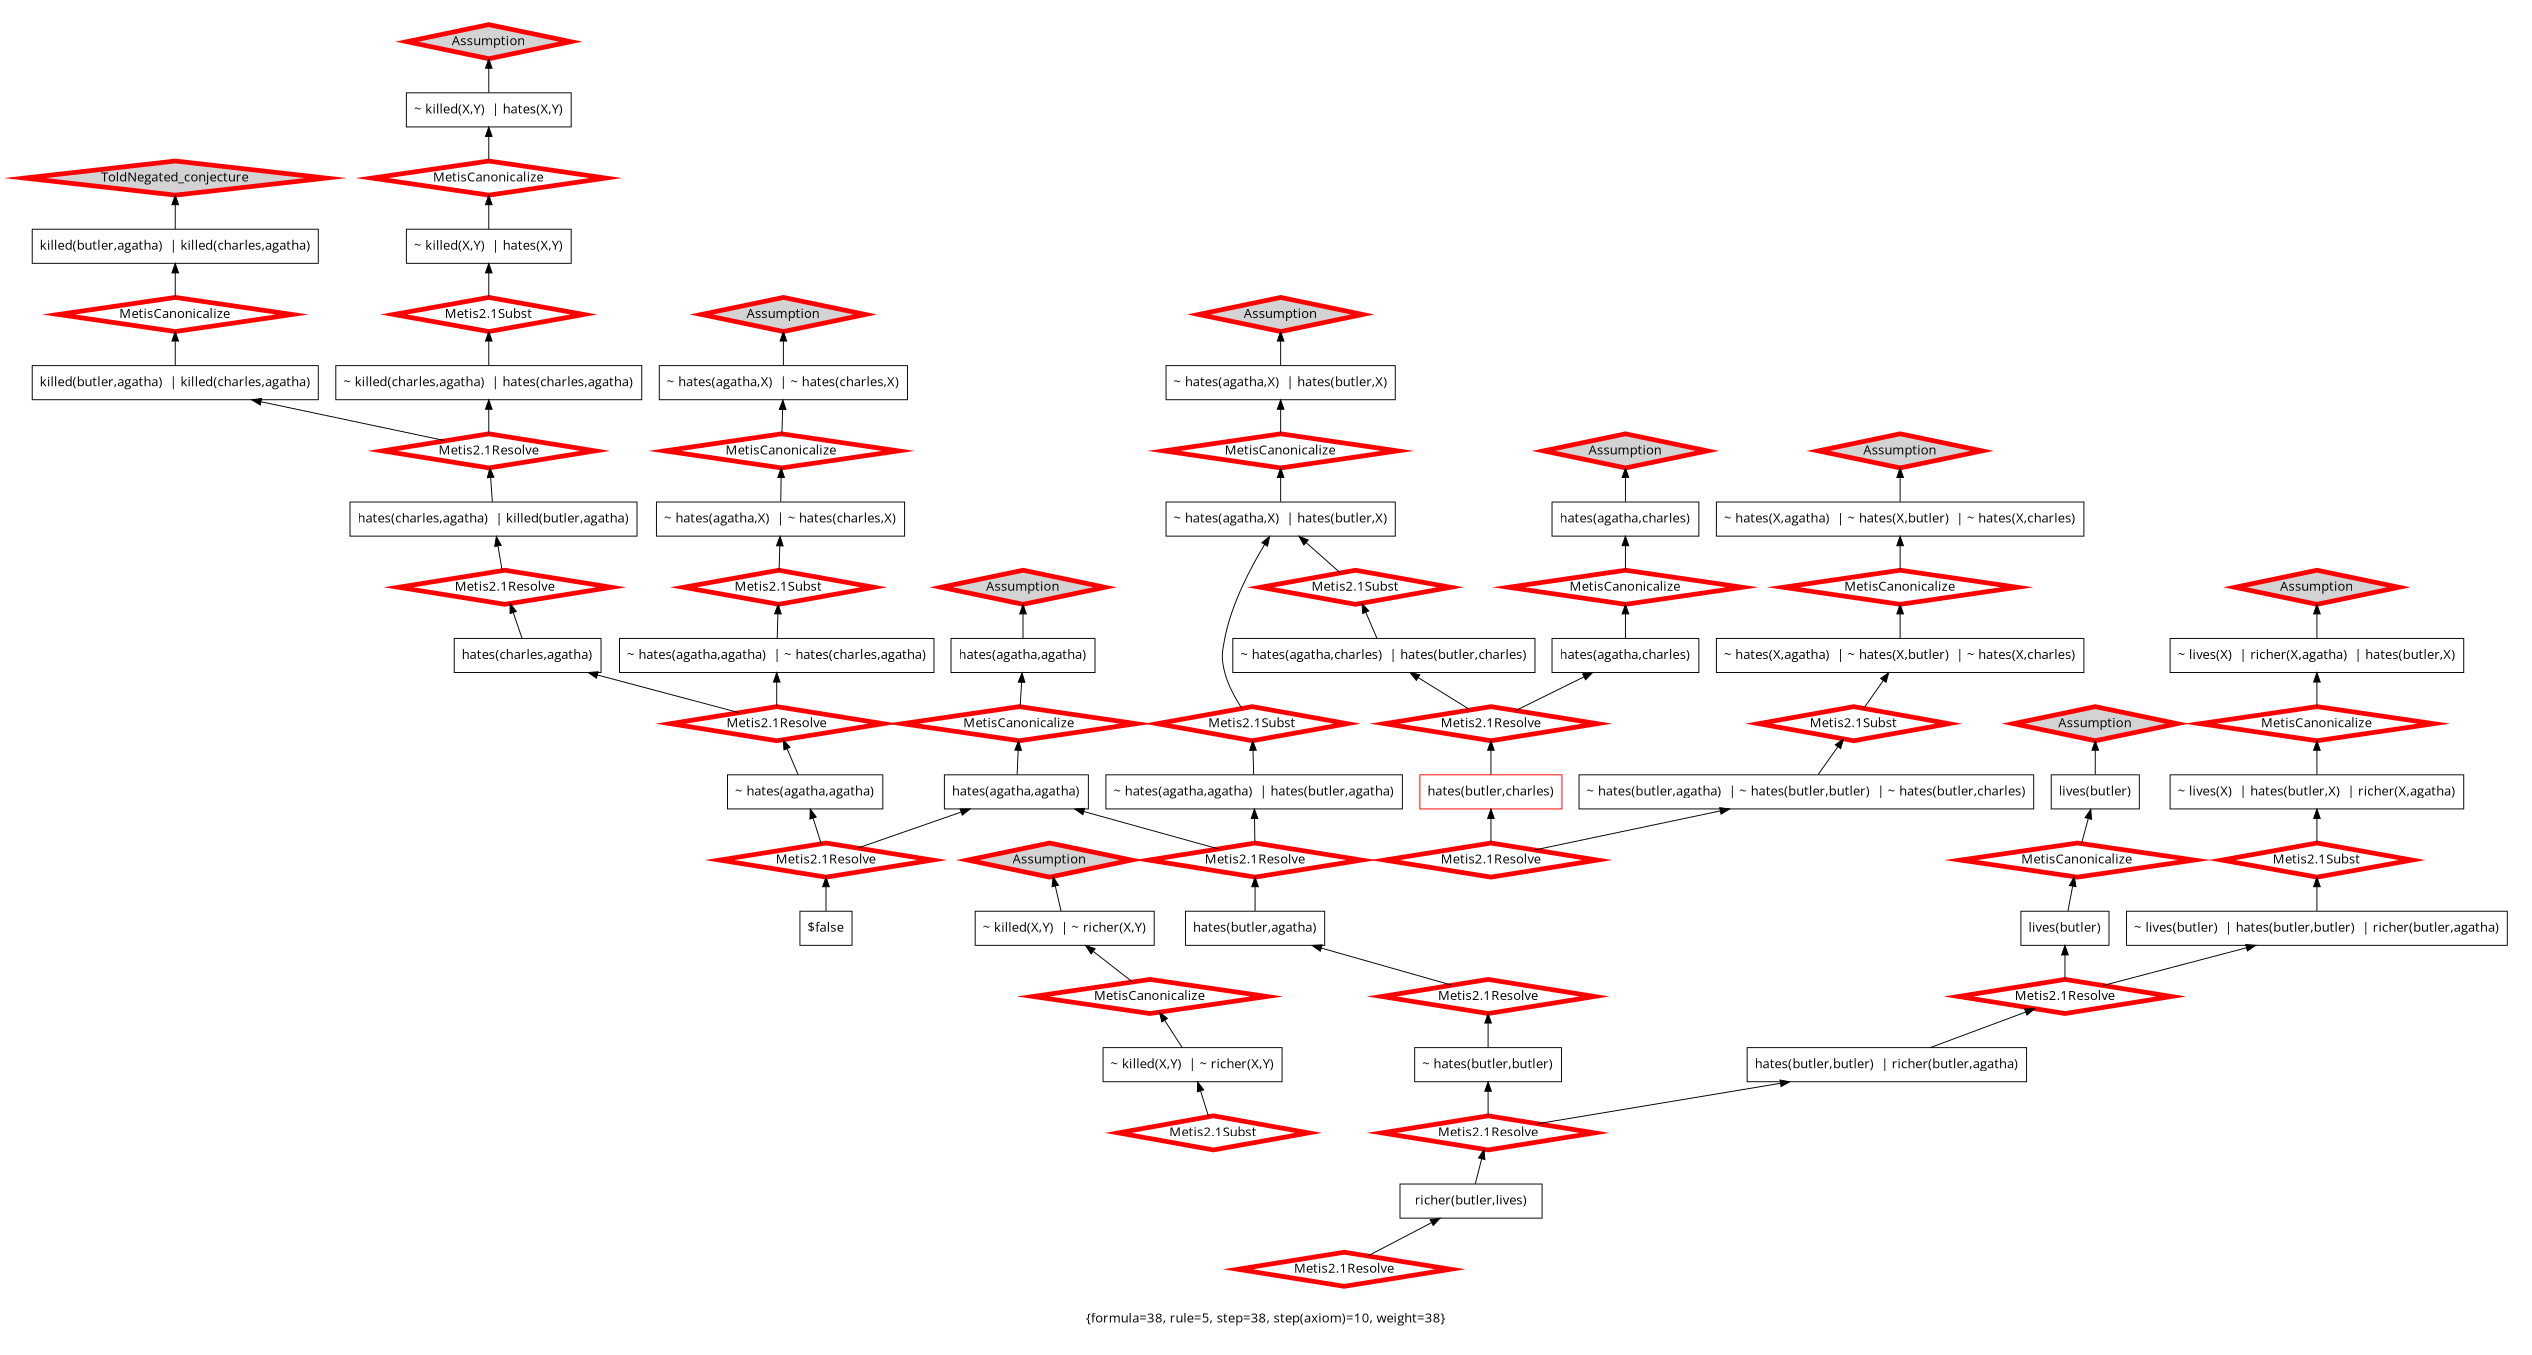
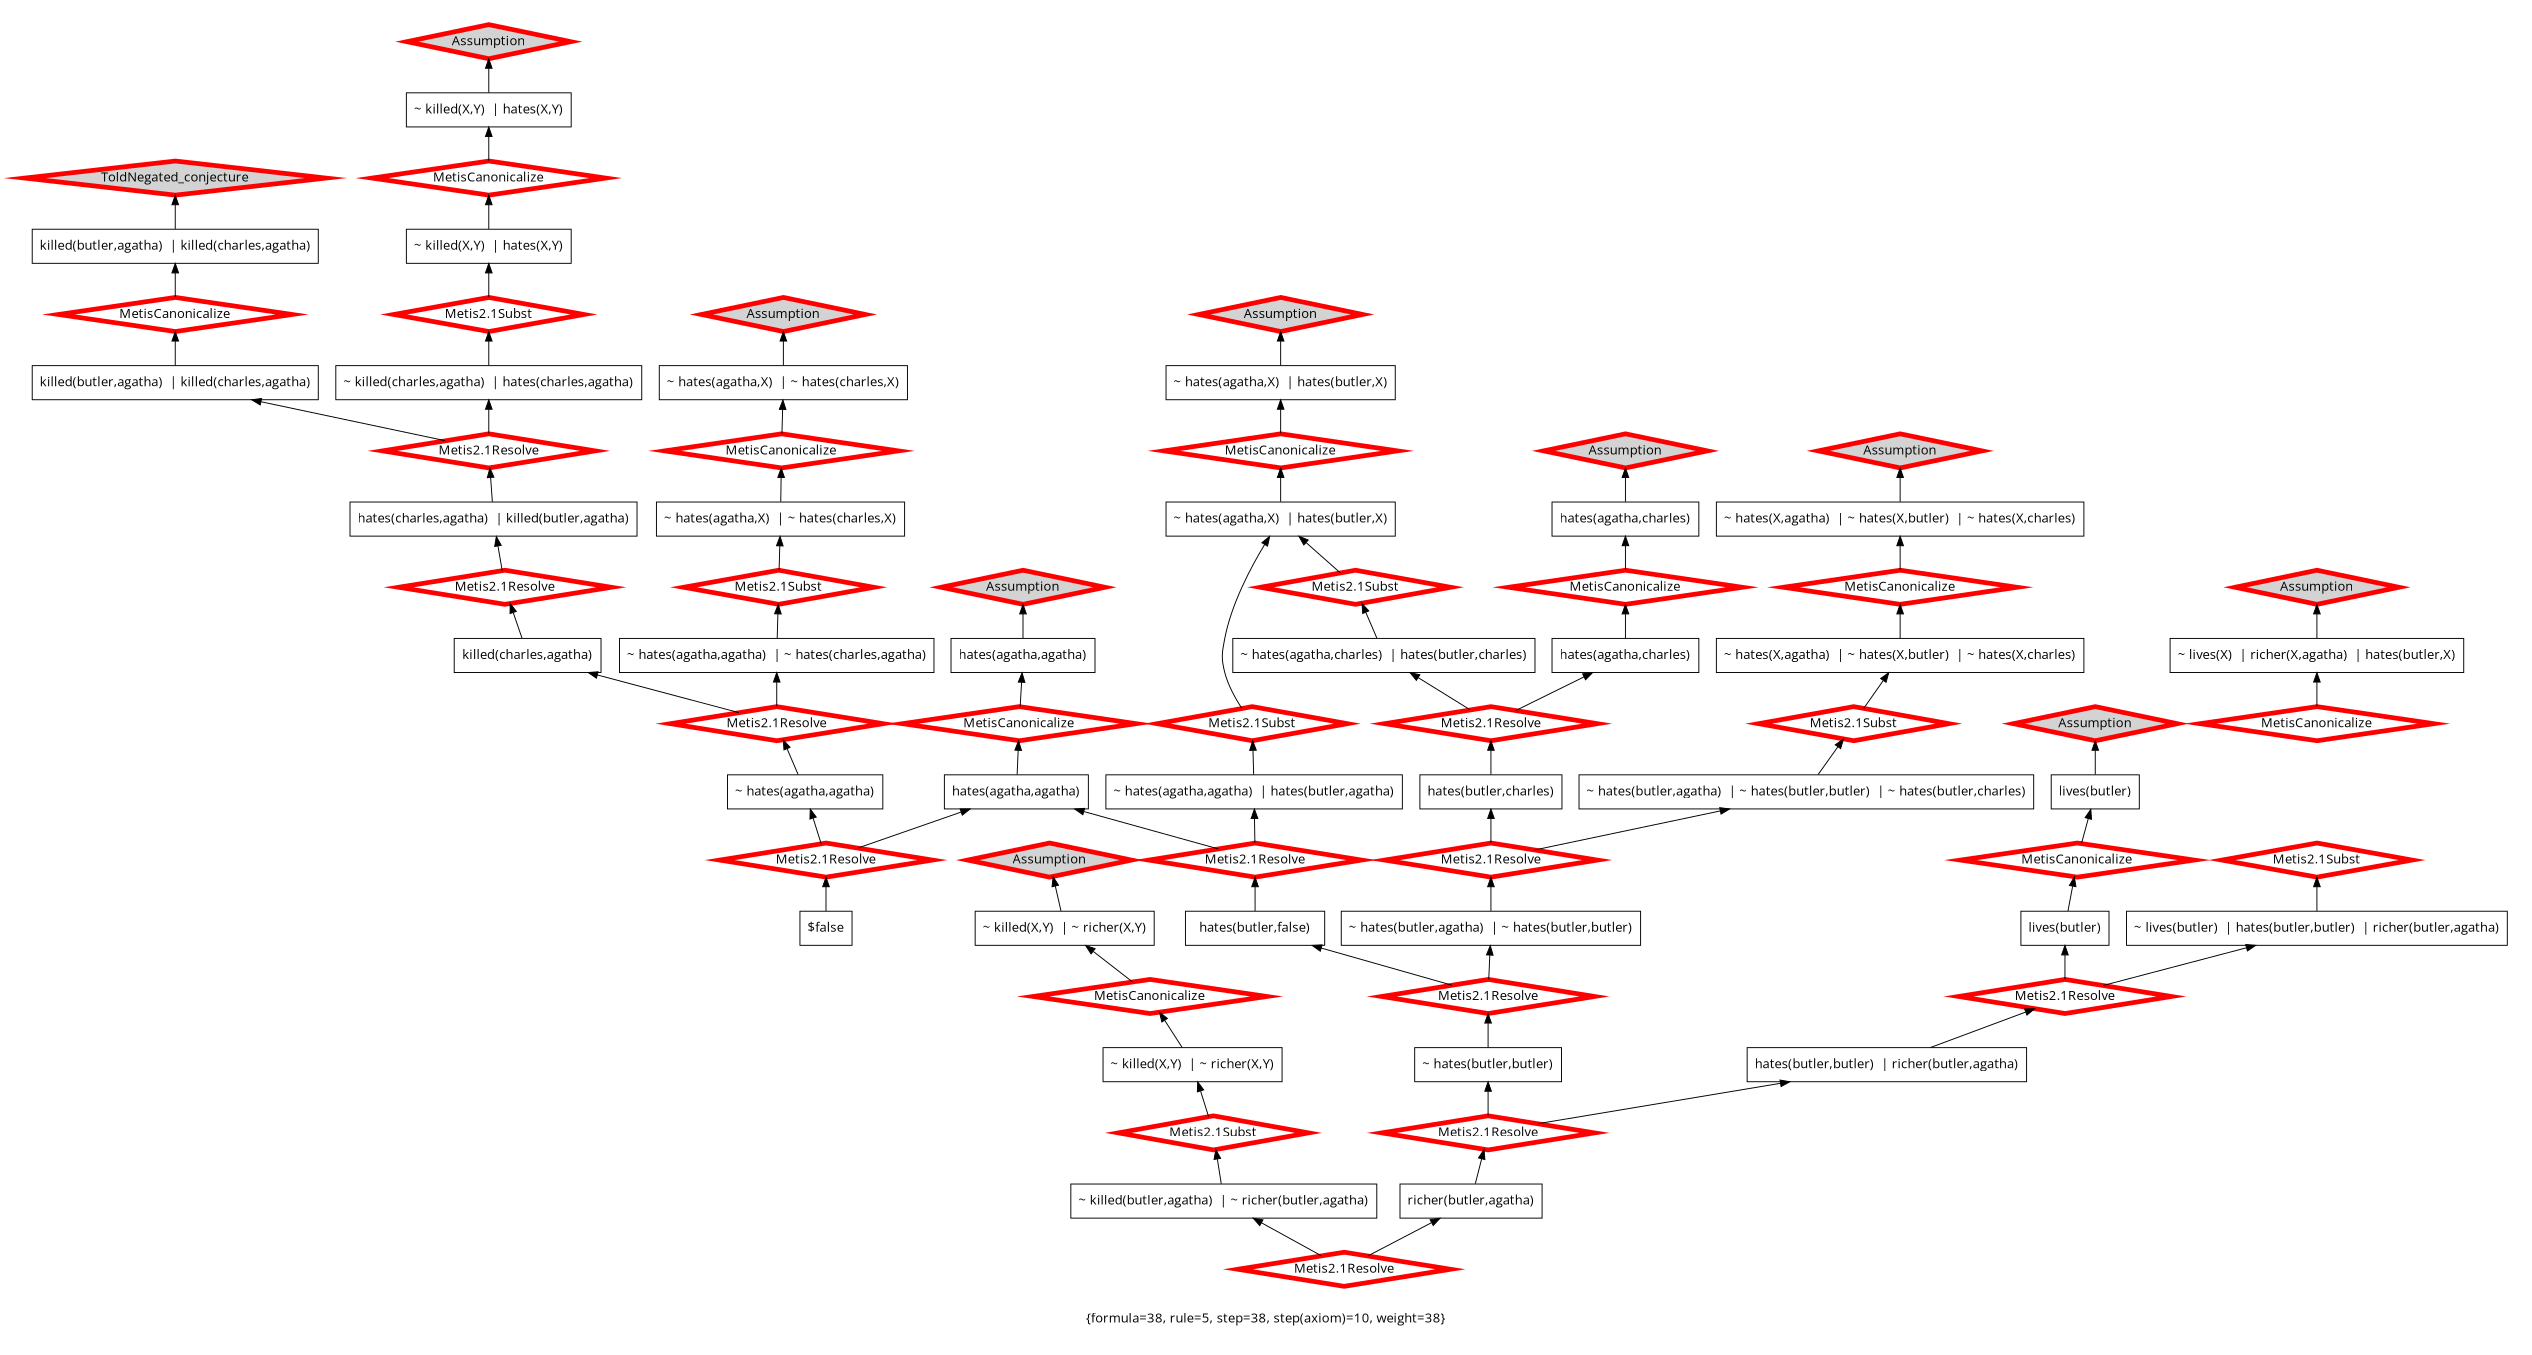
node "hates(charles,agatha)": label "hates(charles,agatha)" -> "killed(charles,agatha)"
node "hates(butler,charles)": color red -> black
node "~ lives(X)  | hates(butler,X)  | richer(X,agatha)": removed
node "hates(butler,agatha)": label "hates(butler,agatha)" -> "hates(butler,false)"
node "~ hates(butler,agatha)  | ~ hates(butler,butler)": added
node "~ killed(butler,agatha)  | ~ richer(butler,agatha)": added
node "richer(butler,lives)": label "richer(butler,lives)" -> "richer(butler,agatha)"
